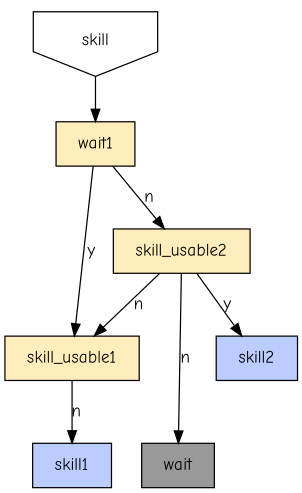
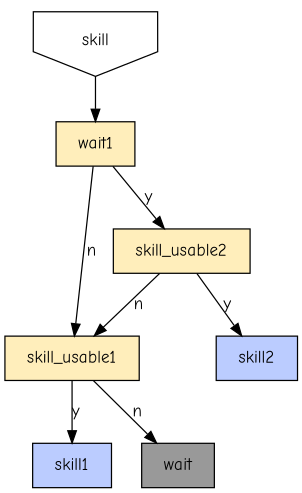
edge "wait1" -> "skill_usable2": label "n" -> "y"
edge "wait1" -> "skill_usable1": label "y" -> "n"
edge "skill_usable2" -> "wait": now "skill_usable1" -> "wait"
edge "skill_usable1" -> "skill1": label "n" -> "y"
